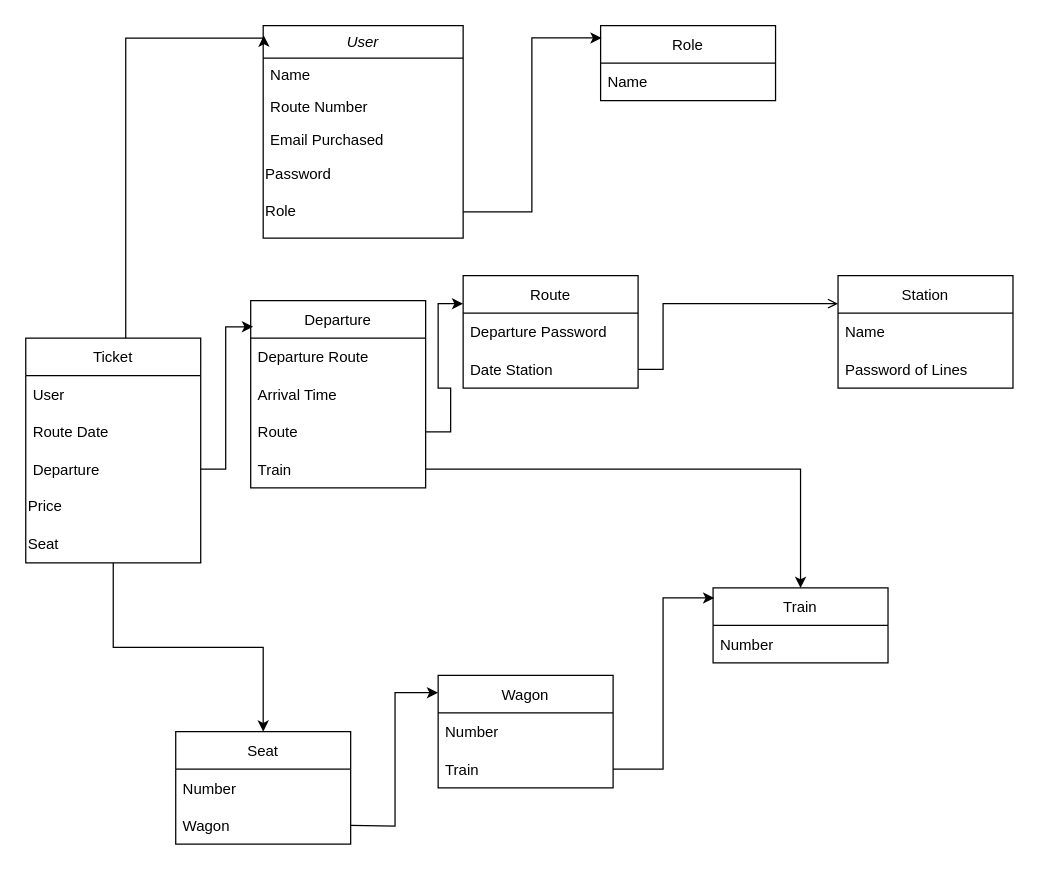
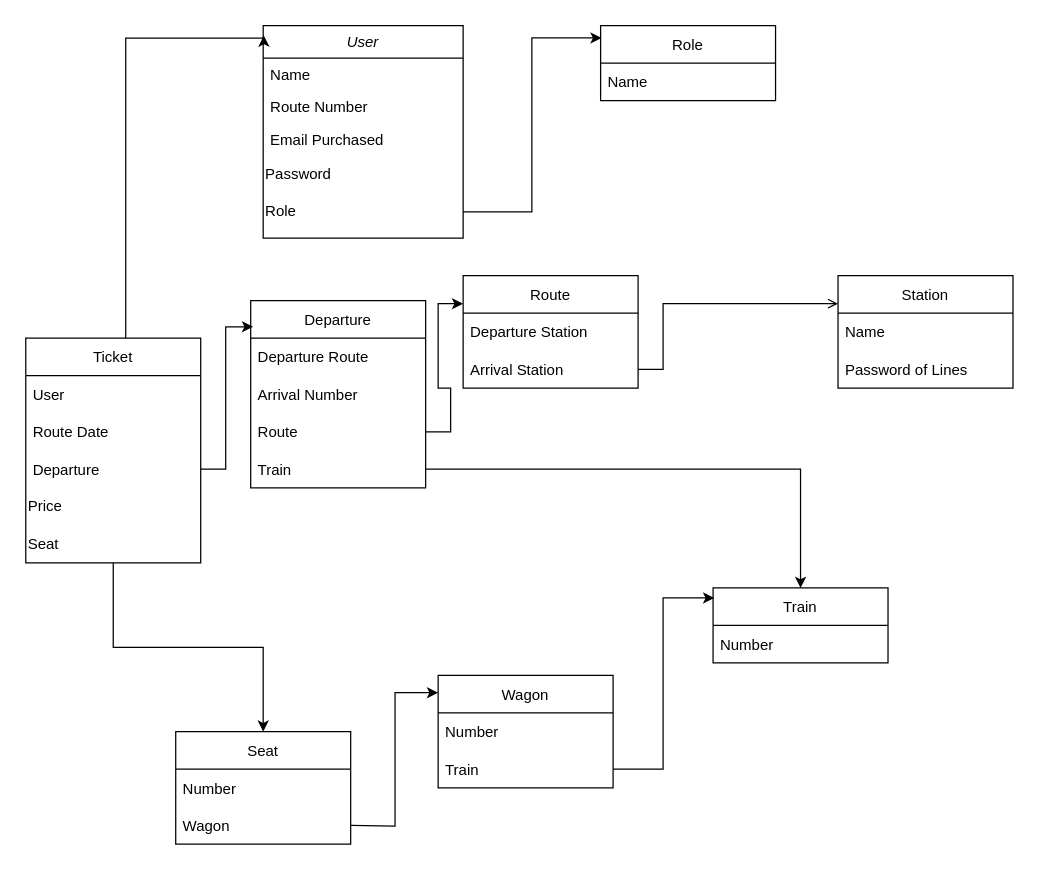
node "Departure Password": label "Departure Password" -> "Departure Station"
node "Date Station": label "Date Station" -> "Arrival Station"
node "Arrival Time": label "Arrival Time" -> "Arrival Number"
